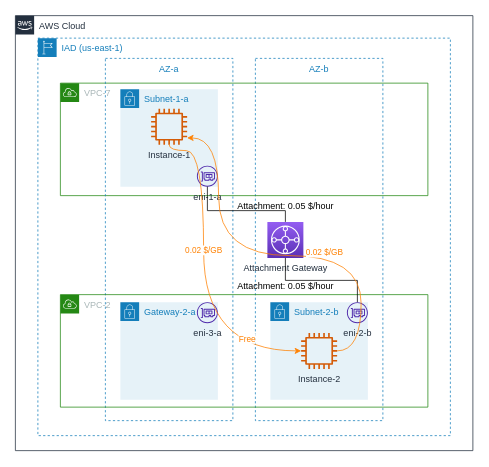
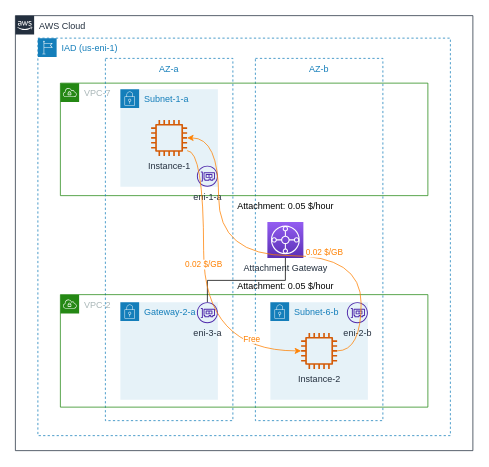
node "IAD (us-east-1)": label "IAD (us-east-1)" -> "IAD (us-eni-1)"
node "Instance-1": moved (169, 126) -> (169, 138)
edge "eni-1-a" -- "Attachment Gateway": removed
edge "Attachment Gateway" -- "eni-3-a": added
edge "Attachment Gateway" -- "eni-2-b": removed
node "Subnet-2-b": label "Subnet-2-b" -> "Subnet-6-b"
